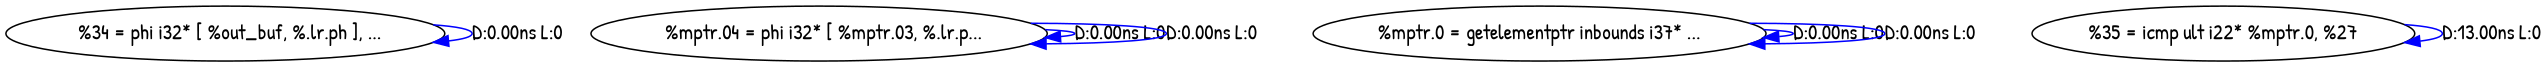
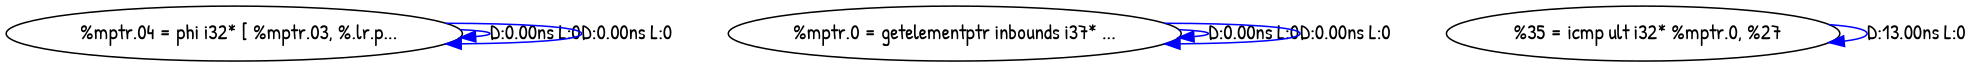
node "%34 = phi i32* [ %out_buf, %.lr.ph ], ...": removed
node "%35 = icmp ult i22* %mptr.0, %27": label "%35 = icmp ult i22* %mptr.0, %27" -> "%35 = icmp ult i32* %mptr.0, %27"
